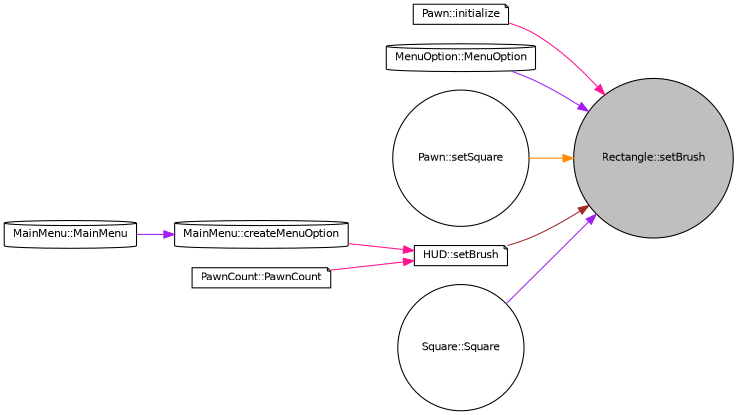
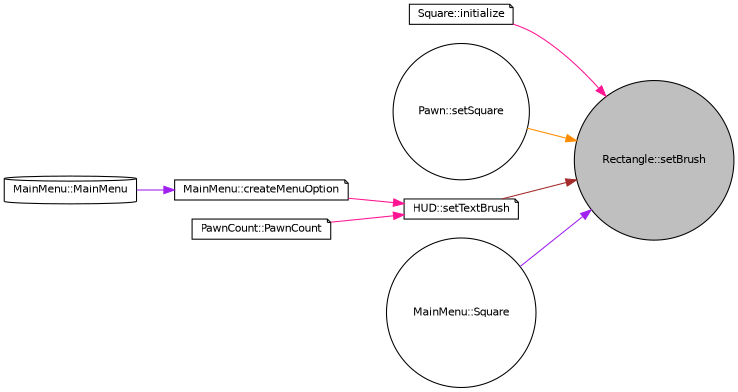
node "Pawn::initialize": label "Pawn::initialize" -> "Square::initialize"
node "MenuOption::MenuOption": removed
node "MainMenu::createMenuOption": shape cylinder -> note
node "HUD::setBrush": label "HUD::setBrush" -> "HUD::setTextBrush"
node "Square::Square": label "Square::Square" -> "MainMenu::Square"
